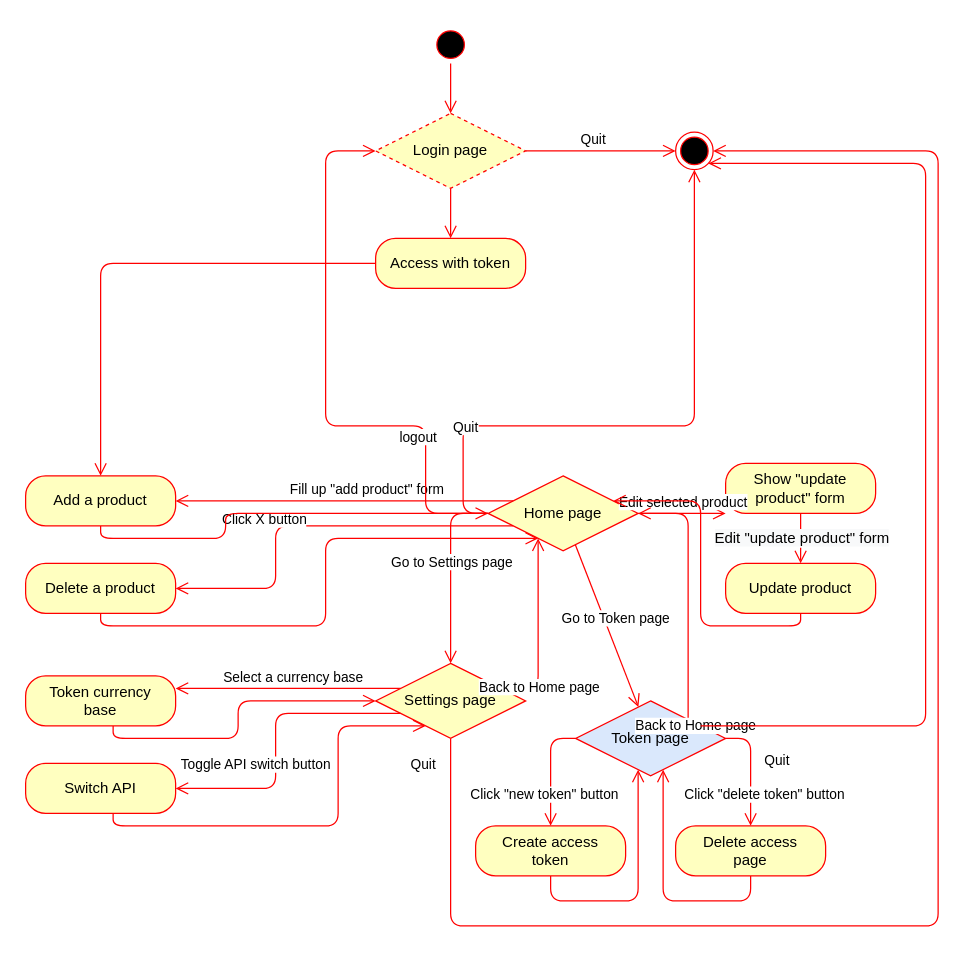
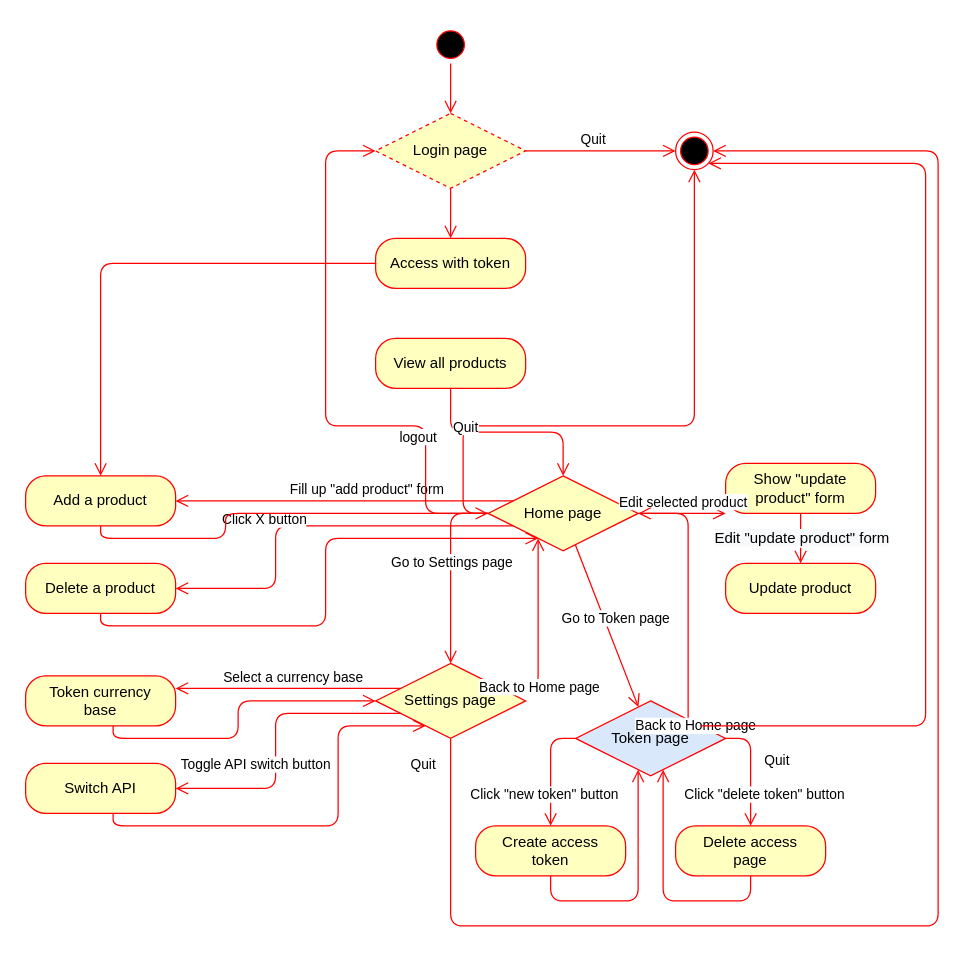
node "View all products": added
edge "View all products" -> "Home page": added
edge "Update product" -> "Home page": removed
